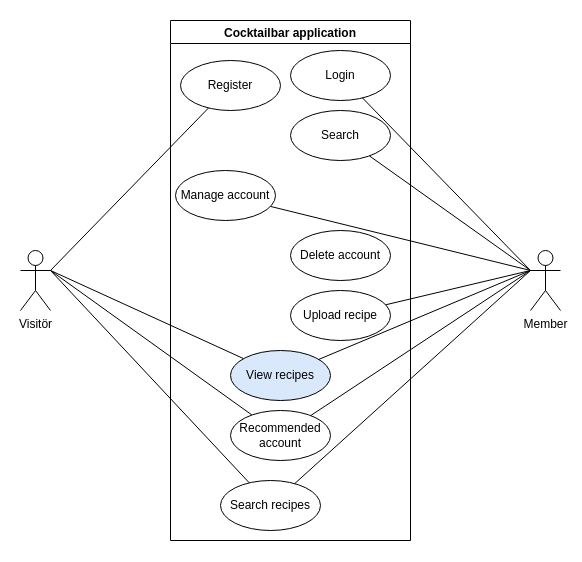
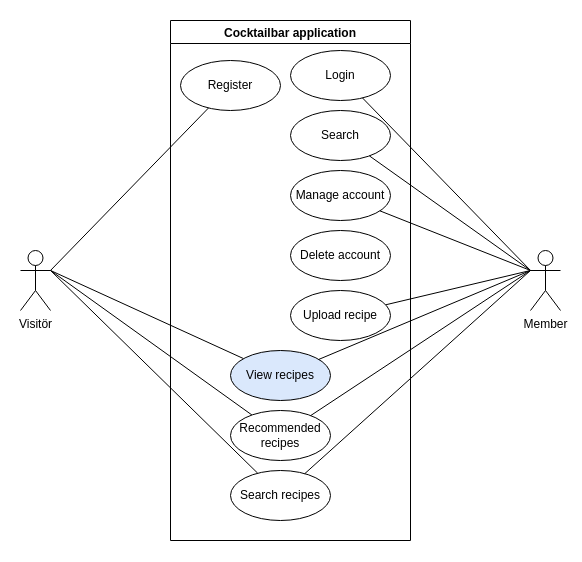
node "Manage account": moved (226, 196) -> (341, 196)
node "Recommended account": label "Recommended account" -> "Recommended recipes"
node "Search recipes": moved (271, 506) -> (281, 496)
